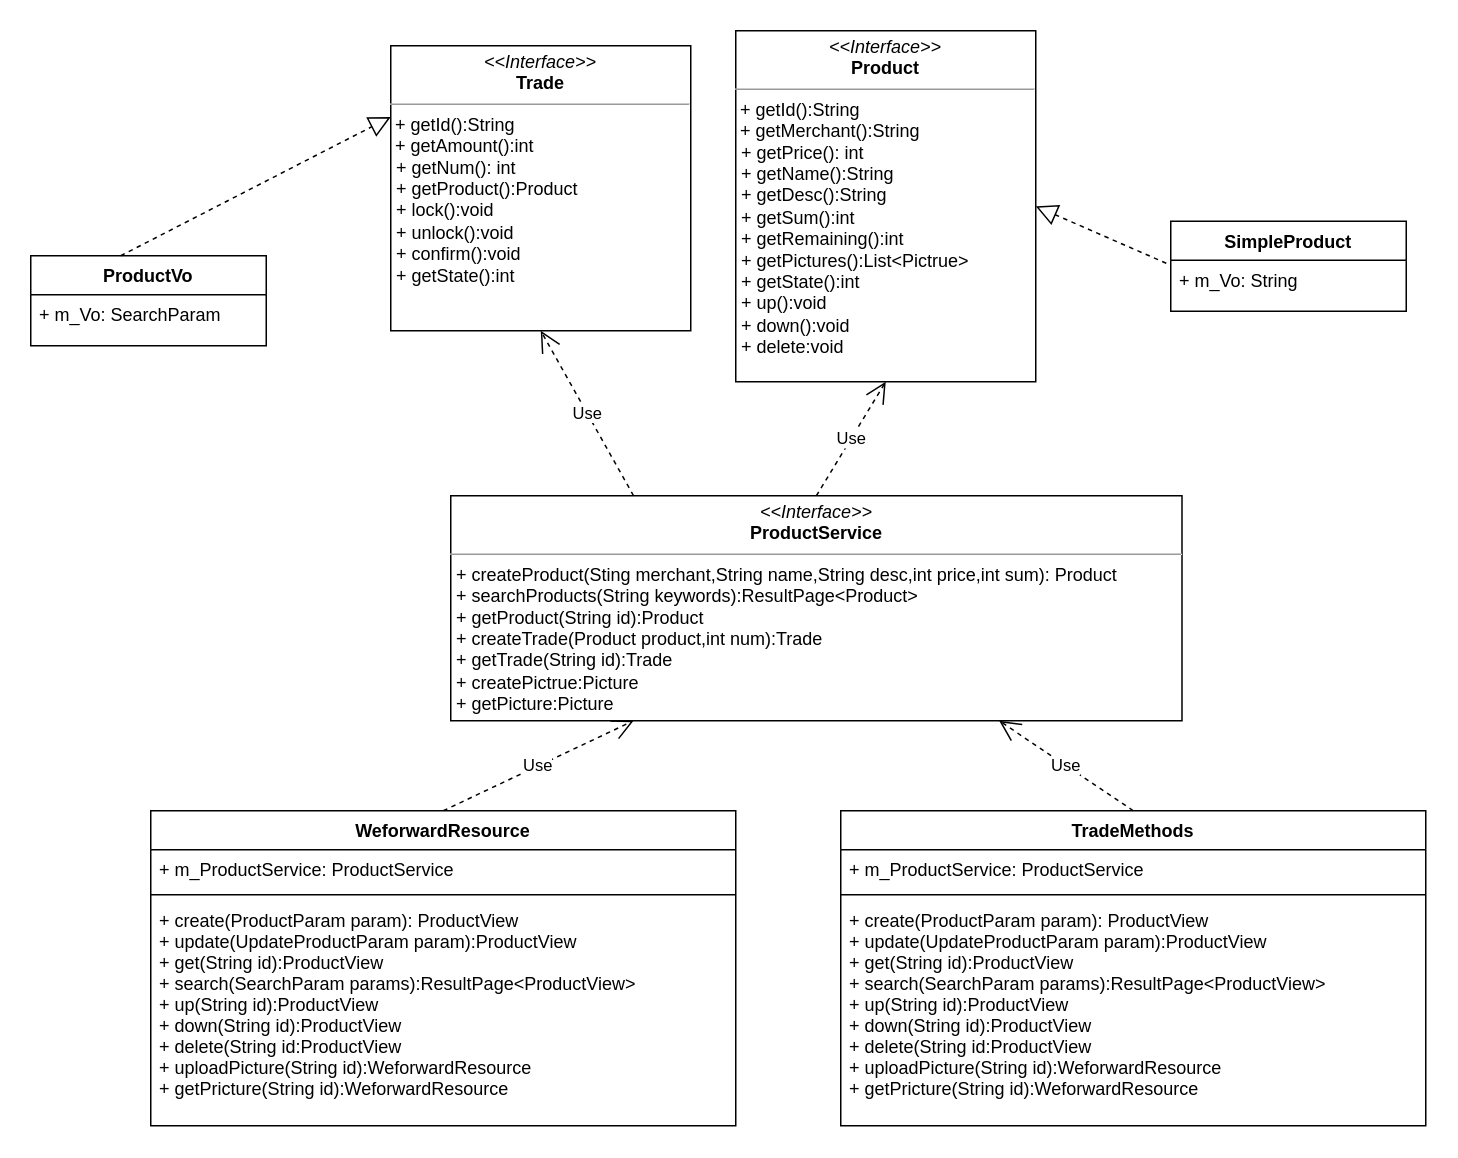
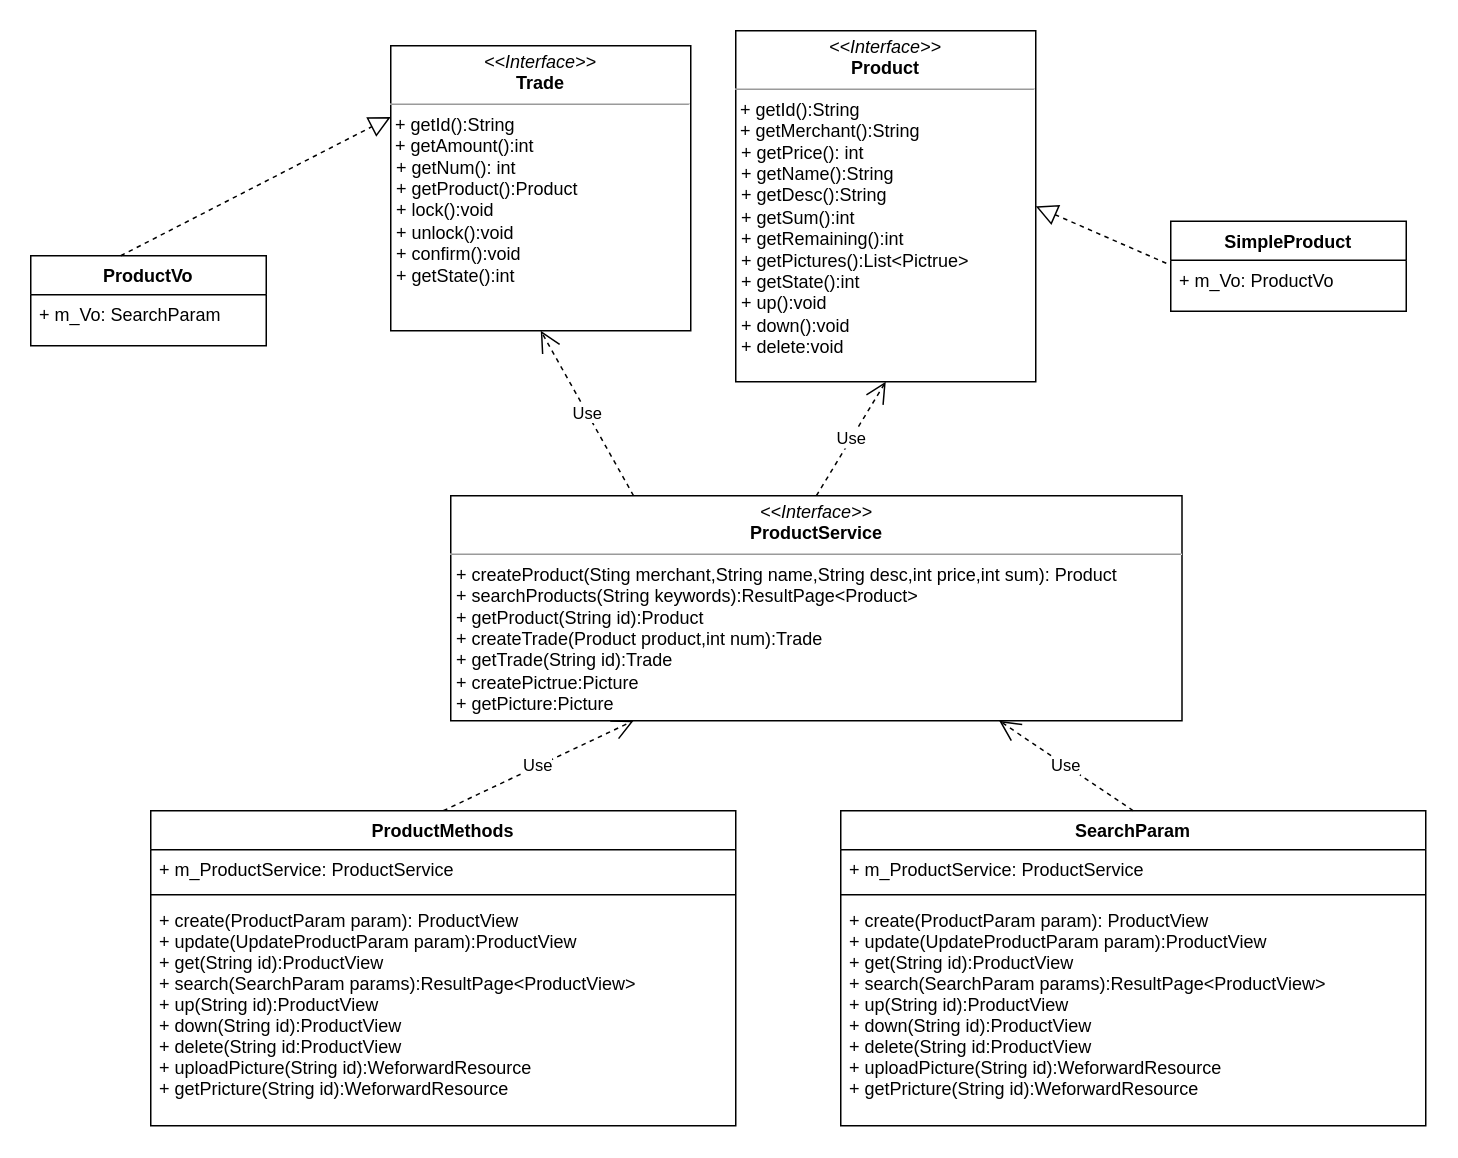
node "+ m_Vo: String": label "+ m_Vo: String" -> "+ m_Vo: ProductVo"
node "WeforwardResource": label "WeforwardResource" -> "ProductMethods"
node "TradeMethods": label "TradeMethods" -> "SearchParam"
